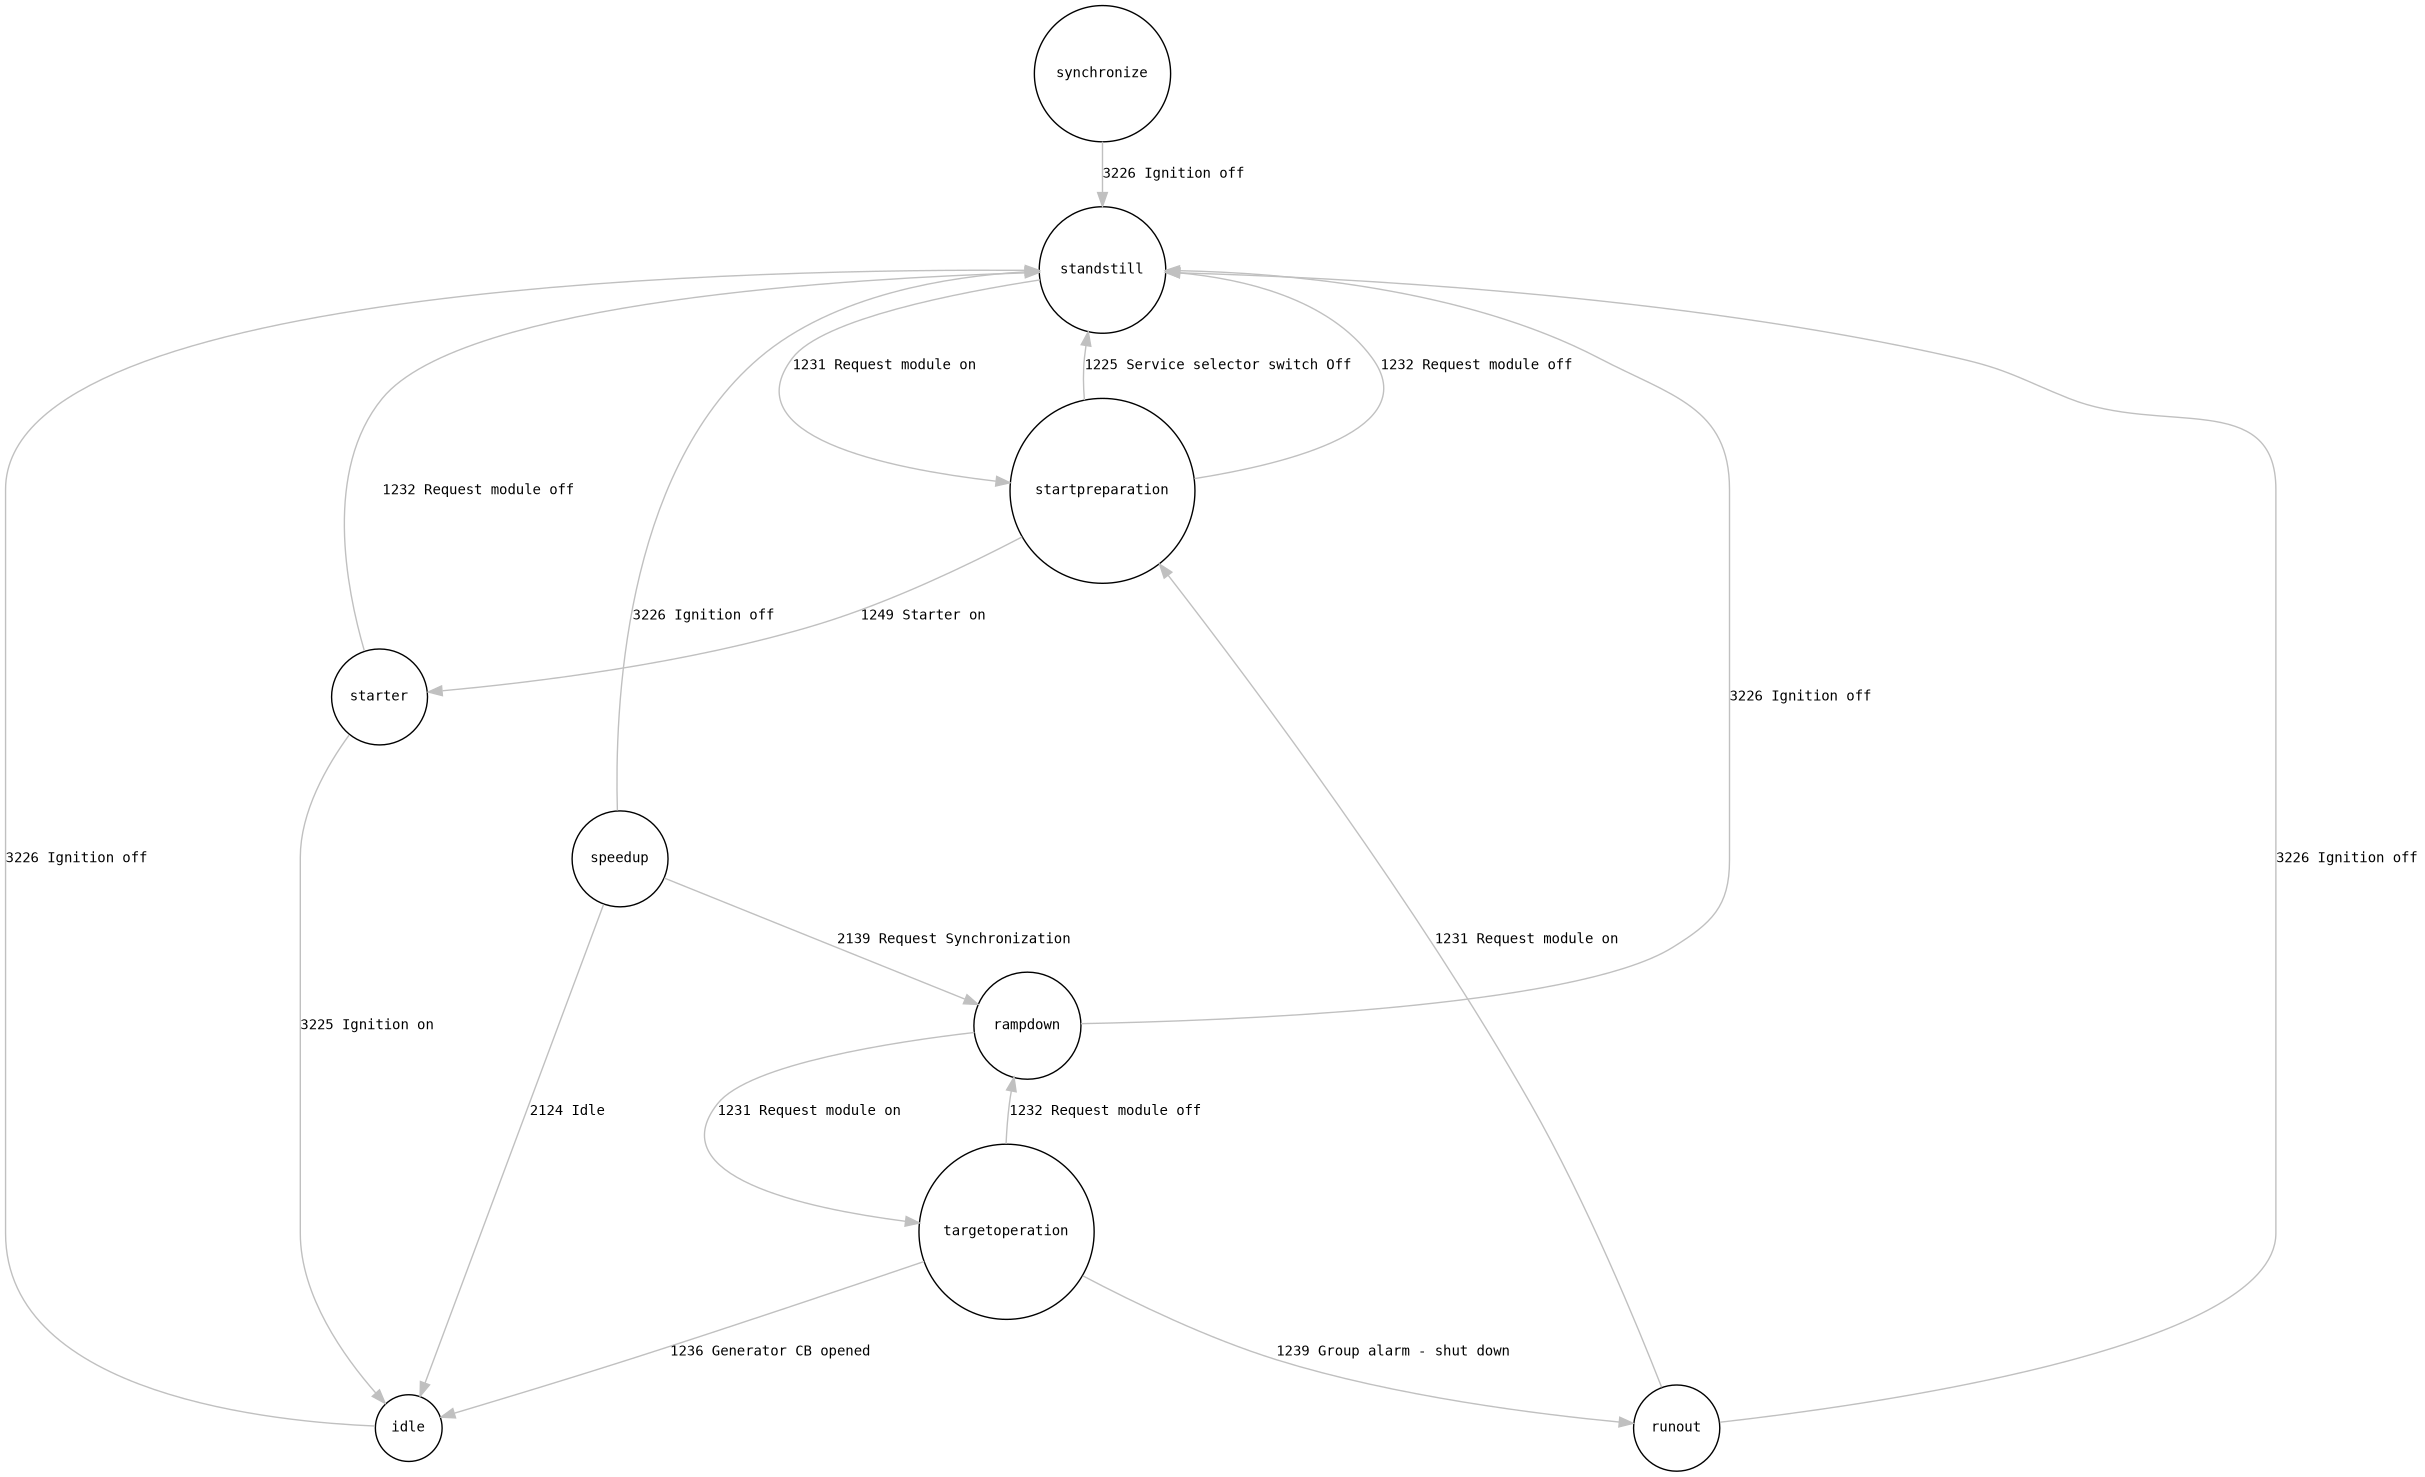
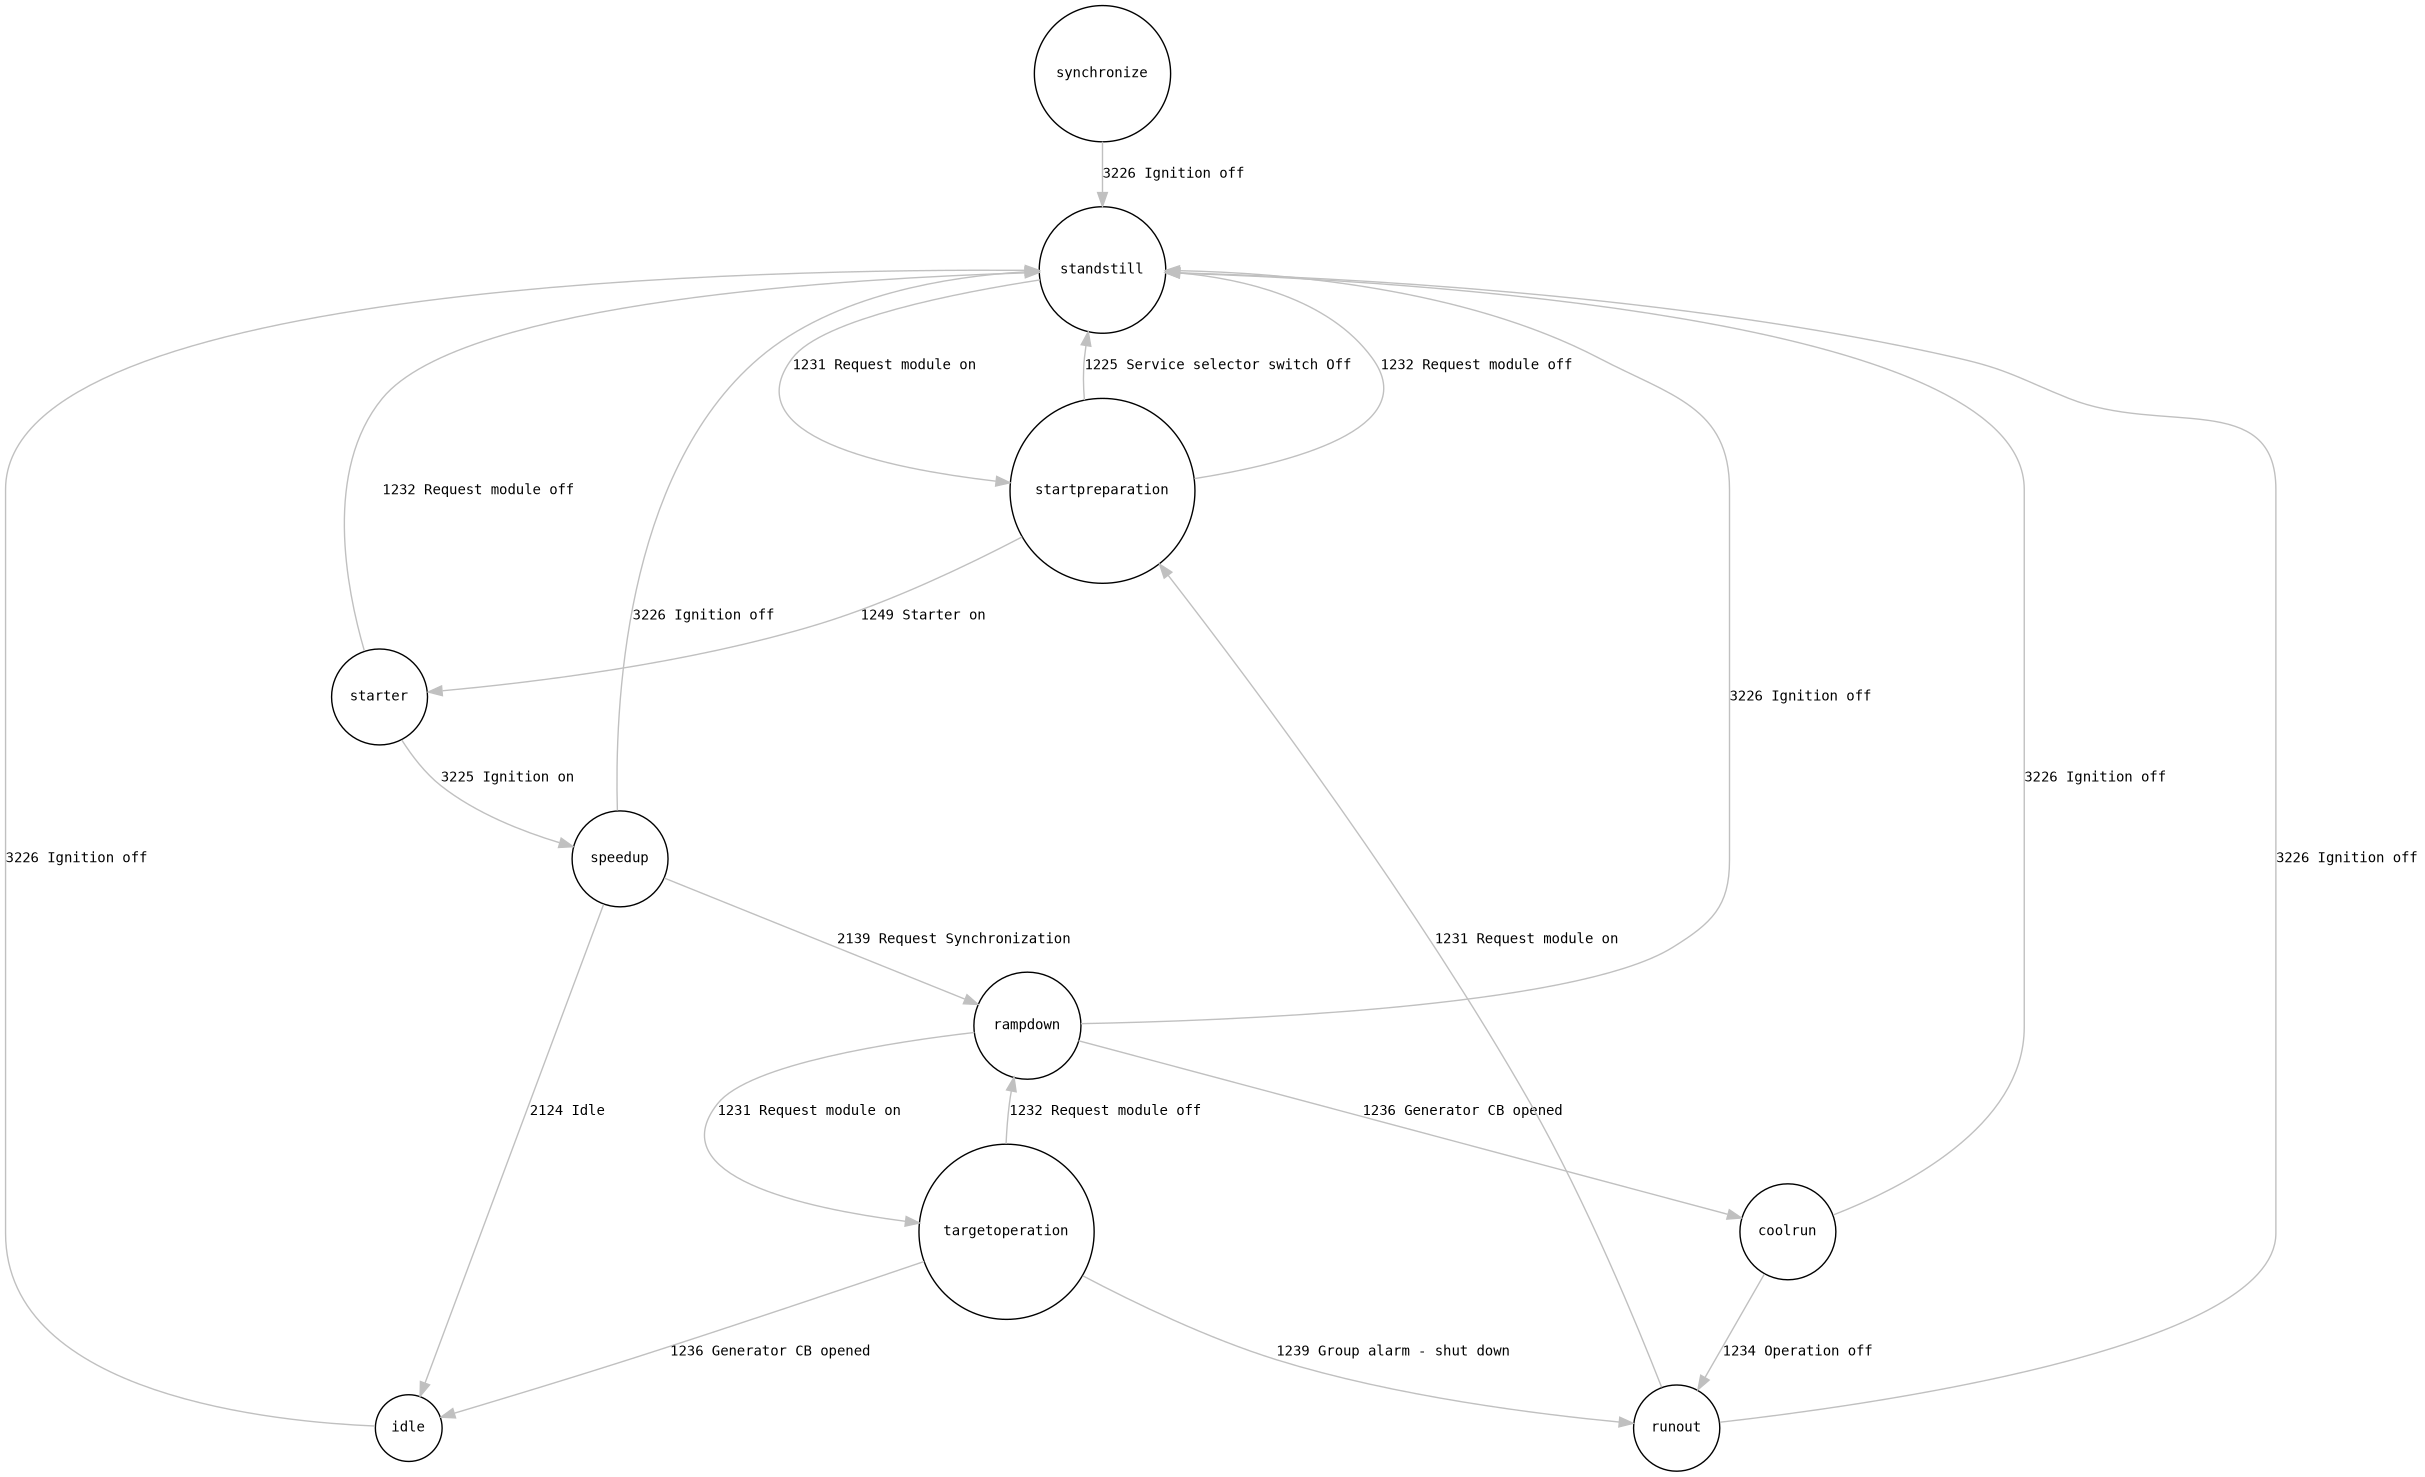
edge "starter" -> "idle": now "starter" -> "speedup"
node "coolrun": added
